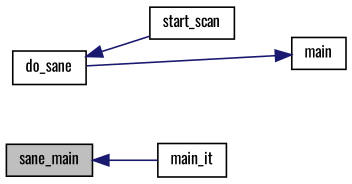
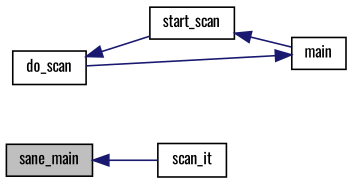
edge "main" -> "start_scan": added
node "do_sane": label "do_sane" -> "do_scan"
node "main_it": label "main_it" -> "scan_it"
